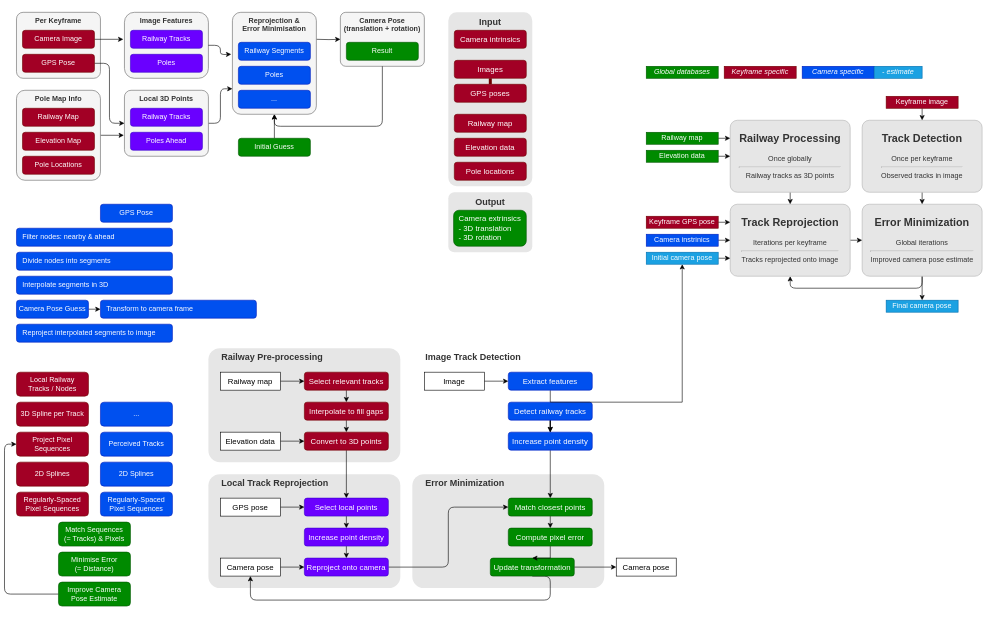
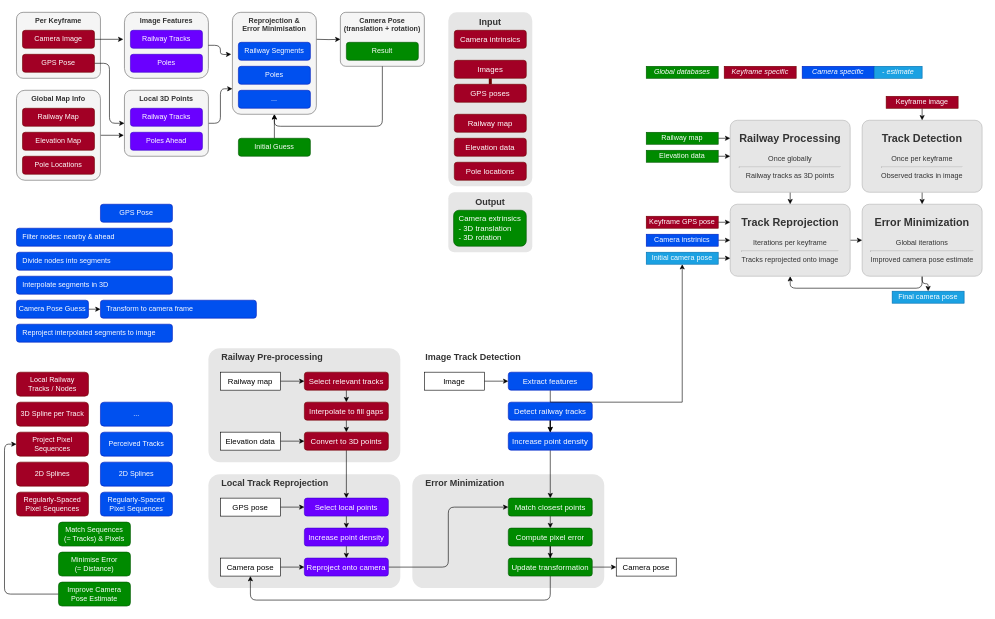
node "Pole Map Info": label "Pole Map Info" -> "Global Map Info"
node "Final camera pose": moved (923, 306) -> (929, 297)
node "Update transformation": moved (533, 567) -> (551, 567)
